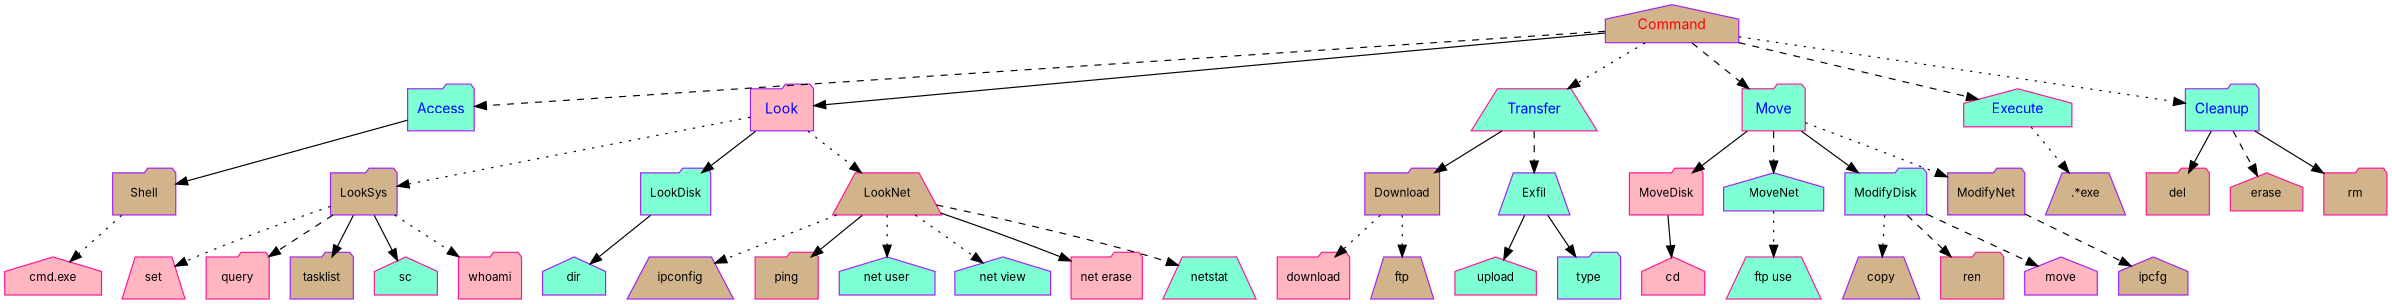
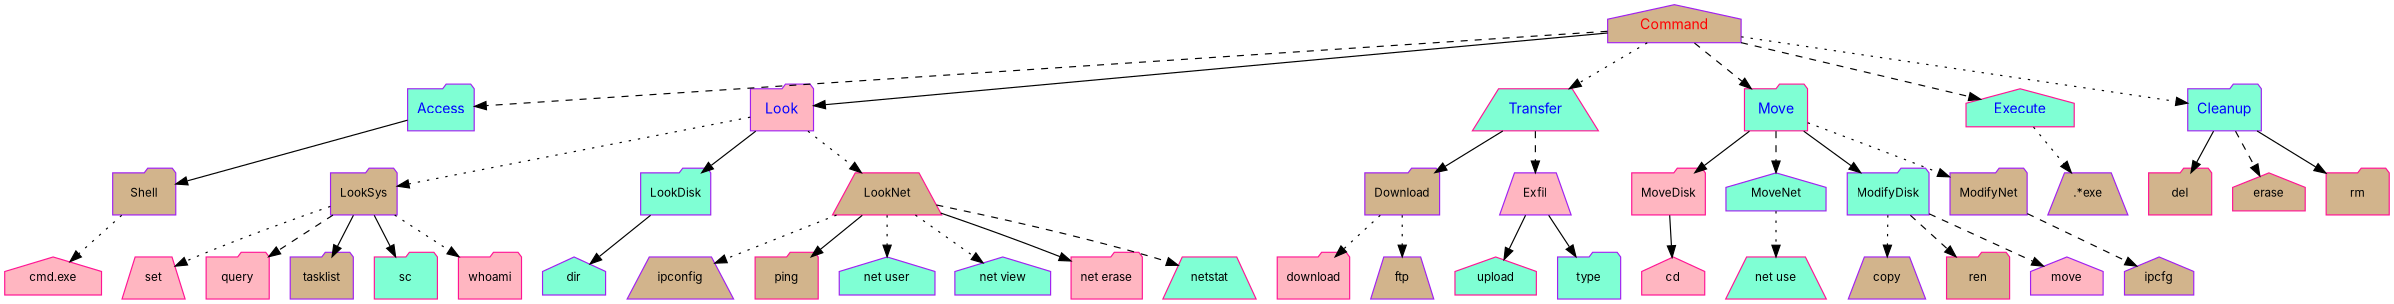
node "Exfil": fillcolor aquamarine -> lightpink
node "sc": shape house -> folder
node "ftp use": label "ftp use" -> "net use"
